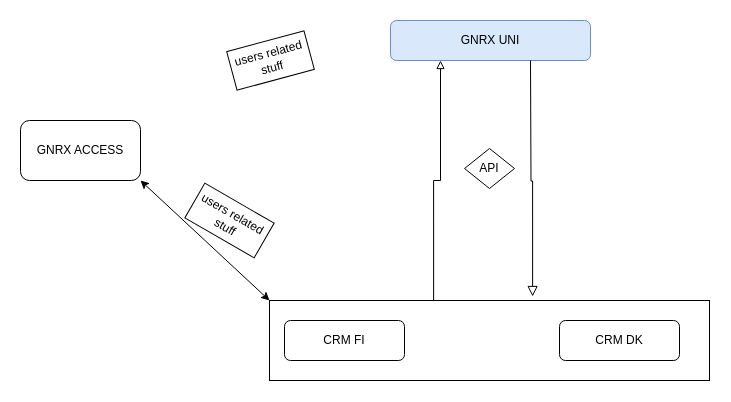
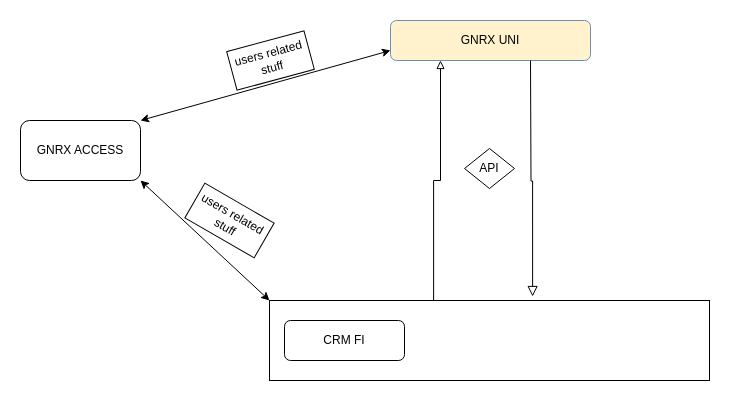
node "GNRX UNI": fillcolor #dae8fc -> #fff2cc
edge "GNRX UNI" -- "GNRX ACCESS": added
node "CRM DK": removed
